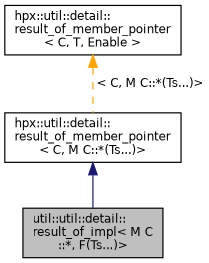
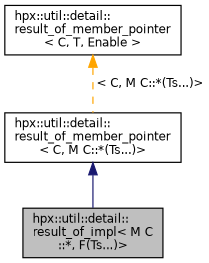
node "util::util::detail:: result_of_impl< M C ::*, F(Ts...)>": label "util::util::detail:: result_of_impl< M C ::*, F(Ts...)>" -> "hpx::util::detail:: result_of_impl< M C ::*, F(Ts...)>"
